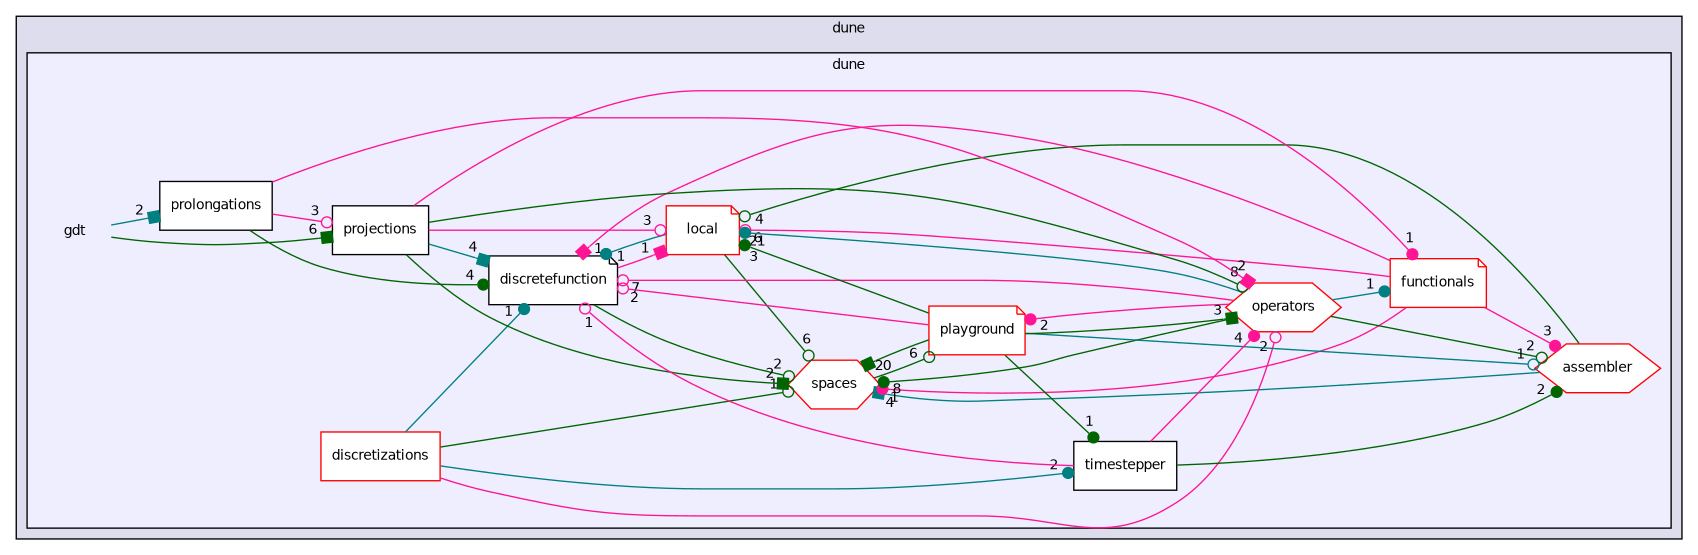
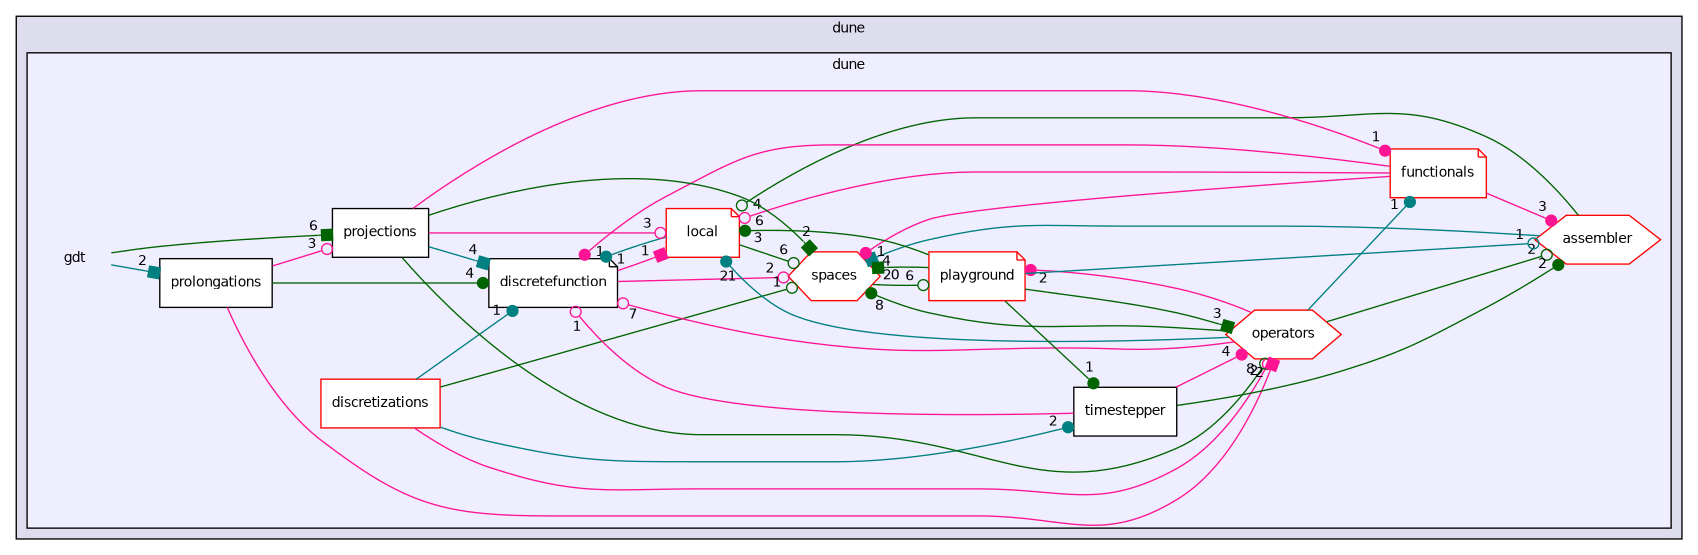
edge "functionals" -> "discretefunction": arrowhead box -> dot
edge "playground" -> "discretefunction": removed
edge "discretefunction" -> "spaces": color darkgreen -> deeppink
